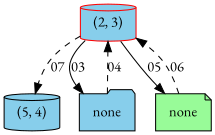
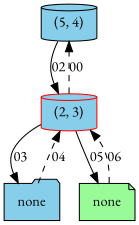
edge "(5, 4)" -> "(2, 3)": added, label "02"
edge "(2, 3)" -> "(5, 4)": label "07" -> "00"
